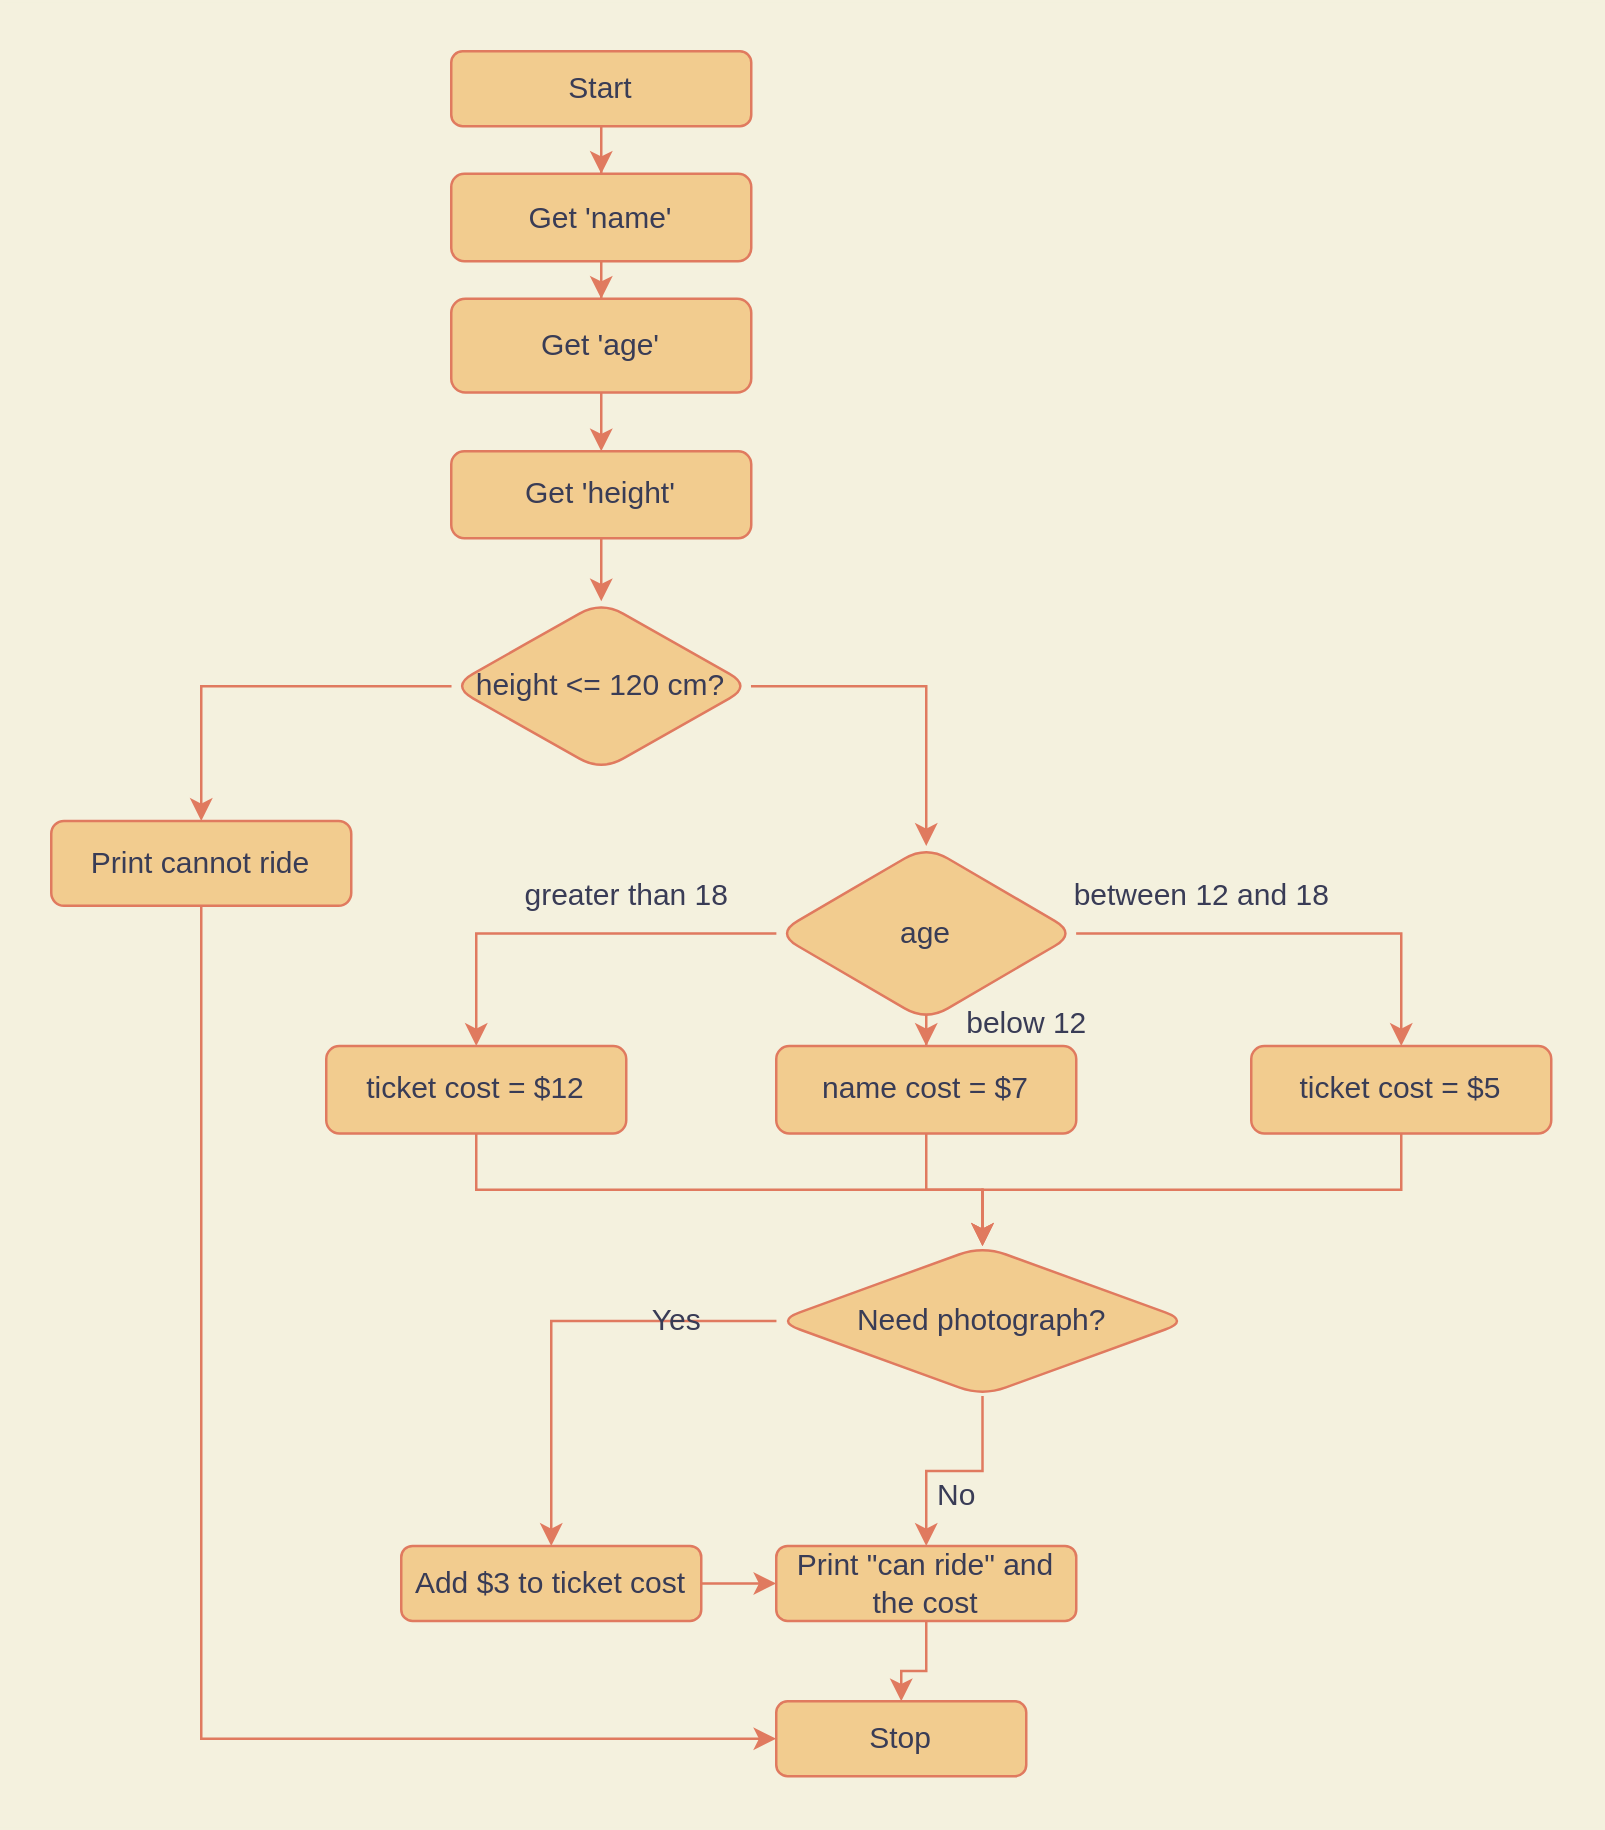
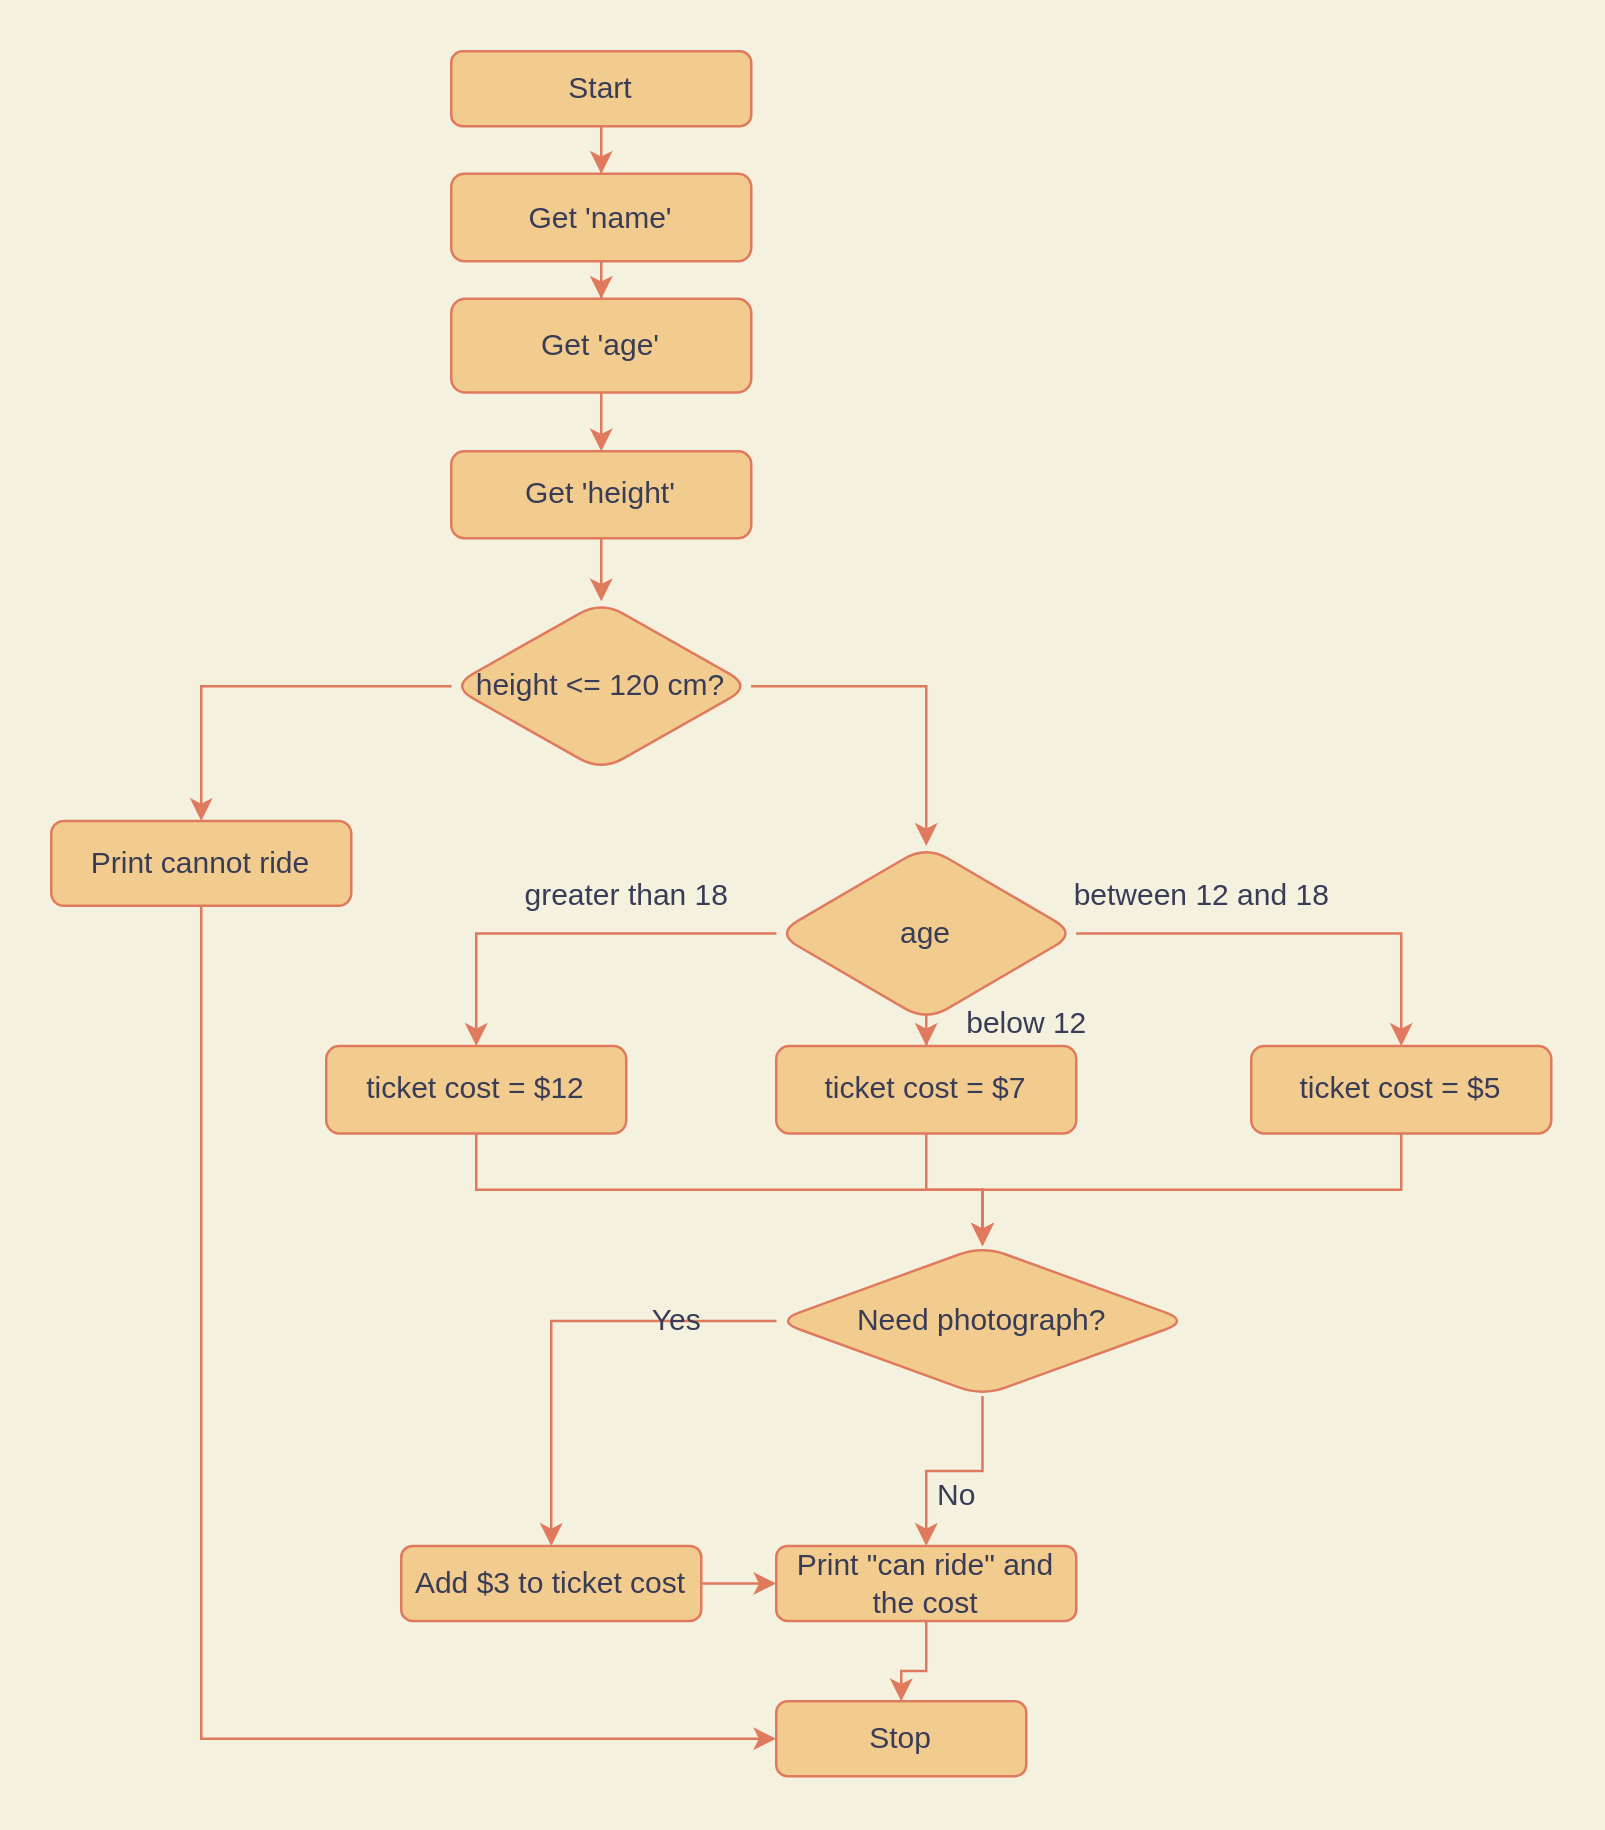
node "name cost = $7": label "name cost = $7" -> "ticket cost = $7"
